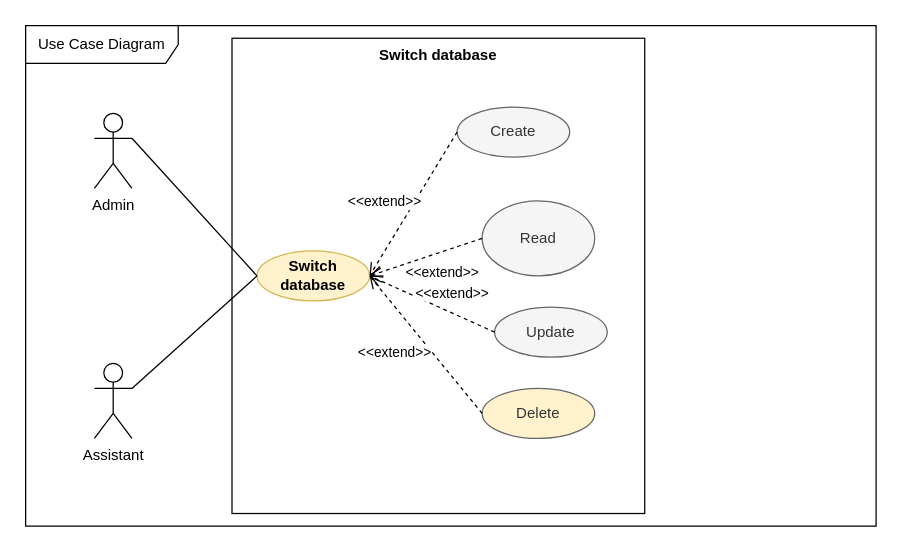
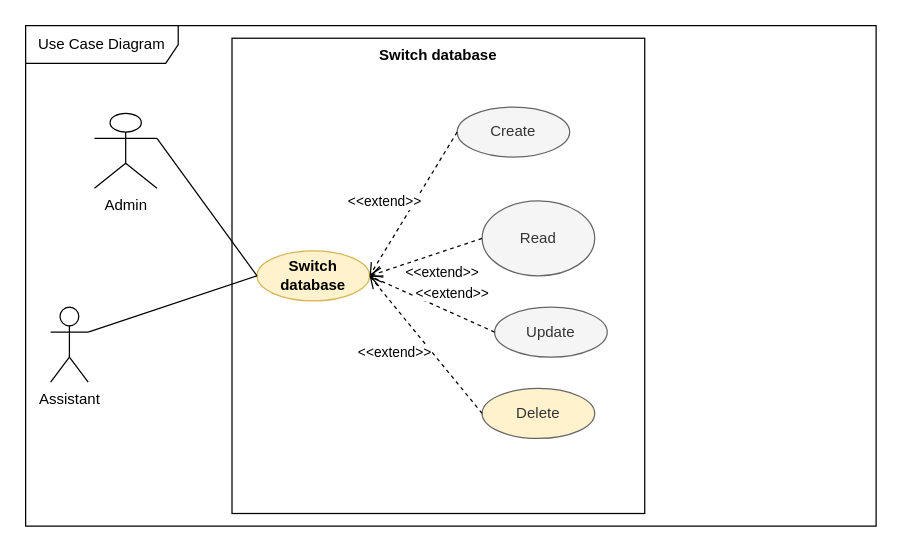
node "Admin": size 38x75 -> 63x75
node "Assistant": moved (113, 401) -> (69, 344)
